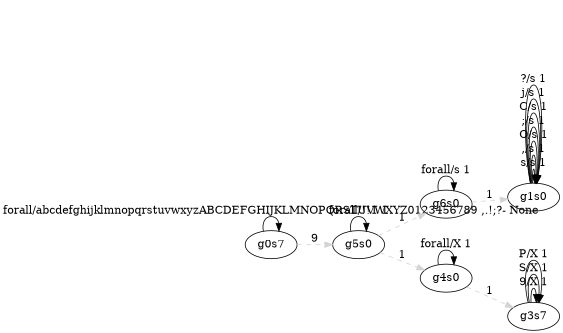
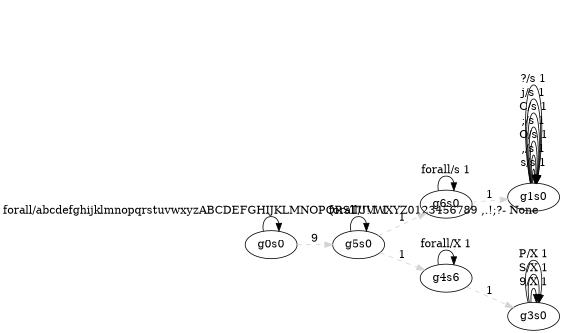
node "g0s7": label "g0s7" -> "g0s0"
node "g4s0": label "g4s0" -> "g4s6"
node "g3s7": label "g3s7" -> "g3s0"
